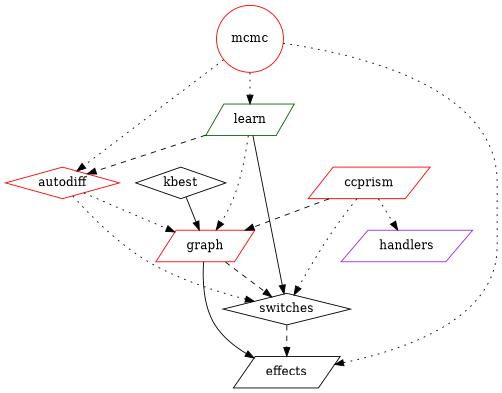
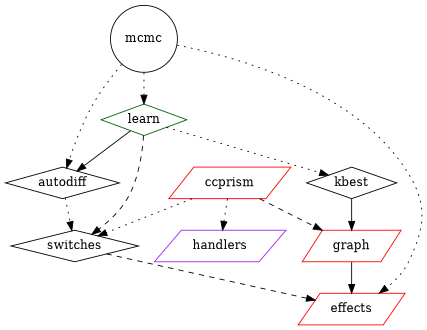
node "mcmc": color red -> black
node "learn": shape parallelogram -> diamond
edge "learn" -> "autodiff": style dashed -> solid
edge "learn" -> "graph": now "learn" -> "kbest"
node "autodiff": color red -> black
edge "learn" -> "switches": style solid -> dashed
edge "autodiff" -> "graph": removed
edge "graph" -> "switches": removed
node "effects": color black -> red
